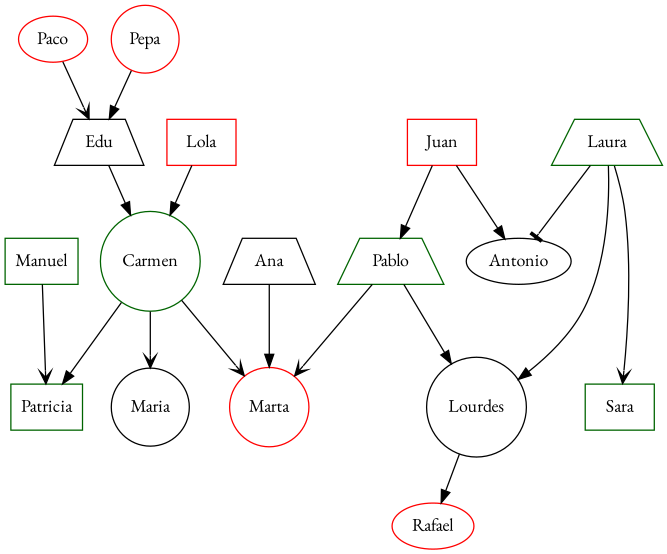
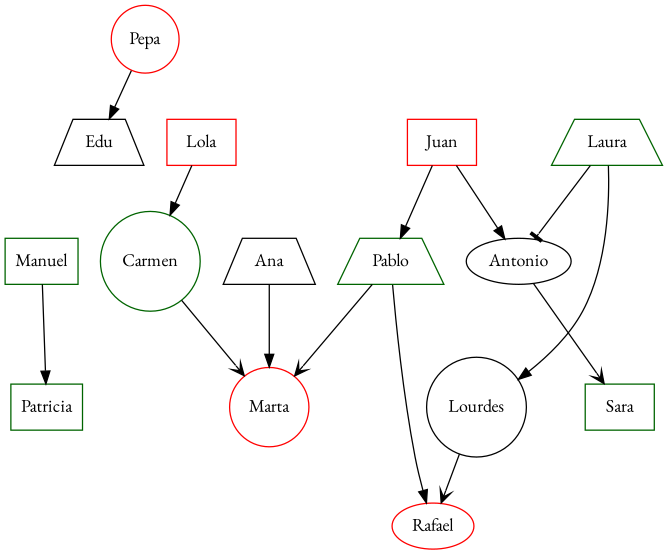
node "Paco": removed
edge "Edu" -> "Carmen": removed
edge "Laura" -> "Sara": now "Antonio" -> "Sara"
edge "Pablo" -> "Lourdes": now "Pablo" -> "Rafael"
edge "Manuel" -> "Patricia": arrowhead vee -> normal
edge "Carmen" -> "Patricia": removed
node "Maria": removed
edge "Lourdes" -> "Rafael": arrowhead normal -> vee
